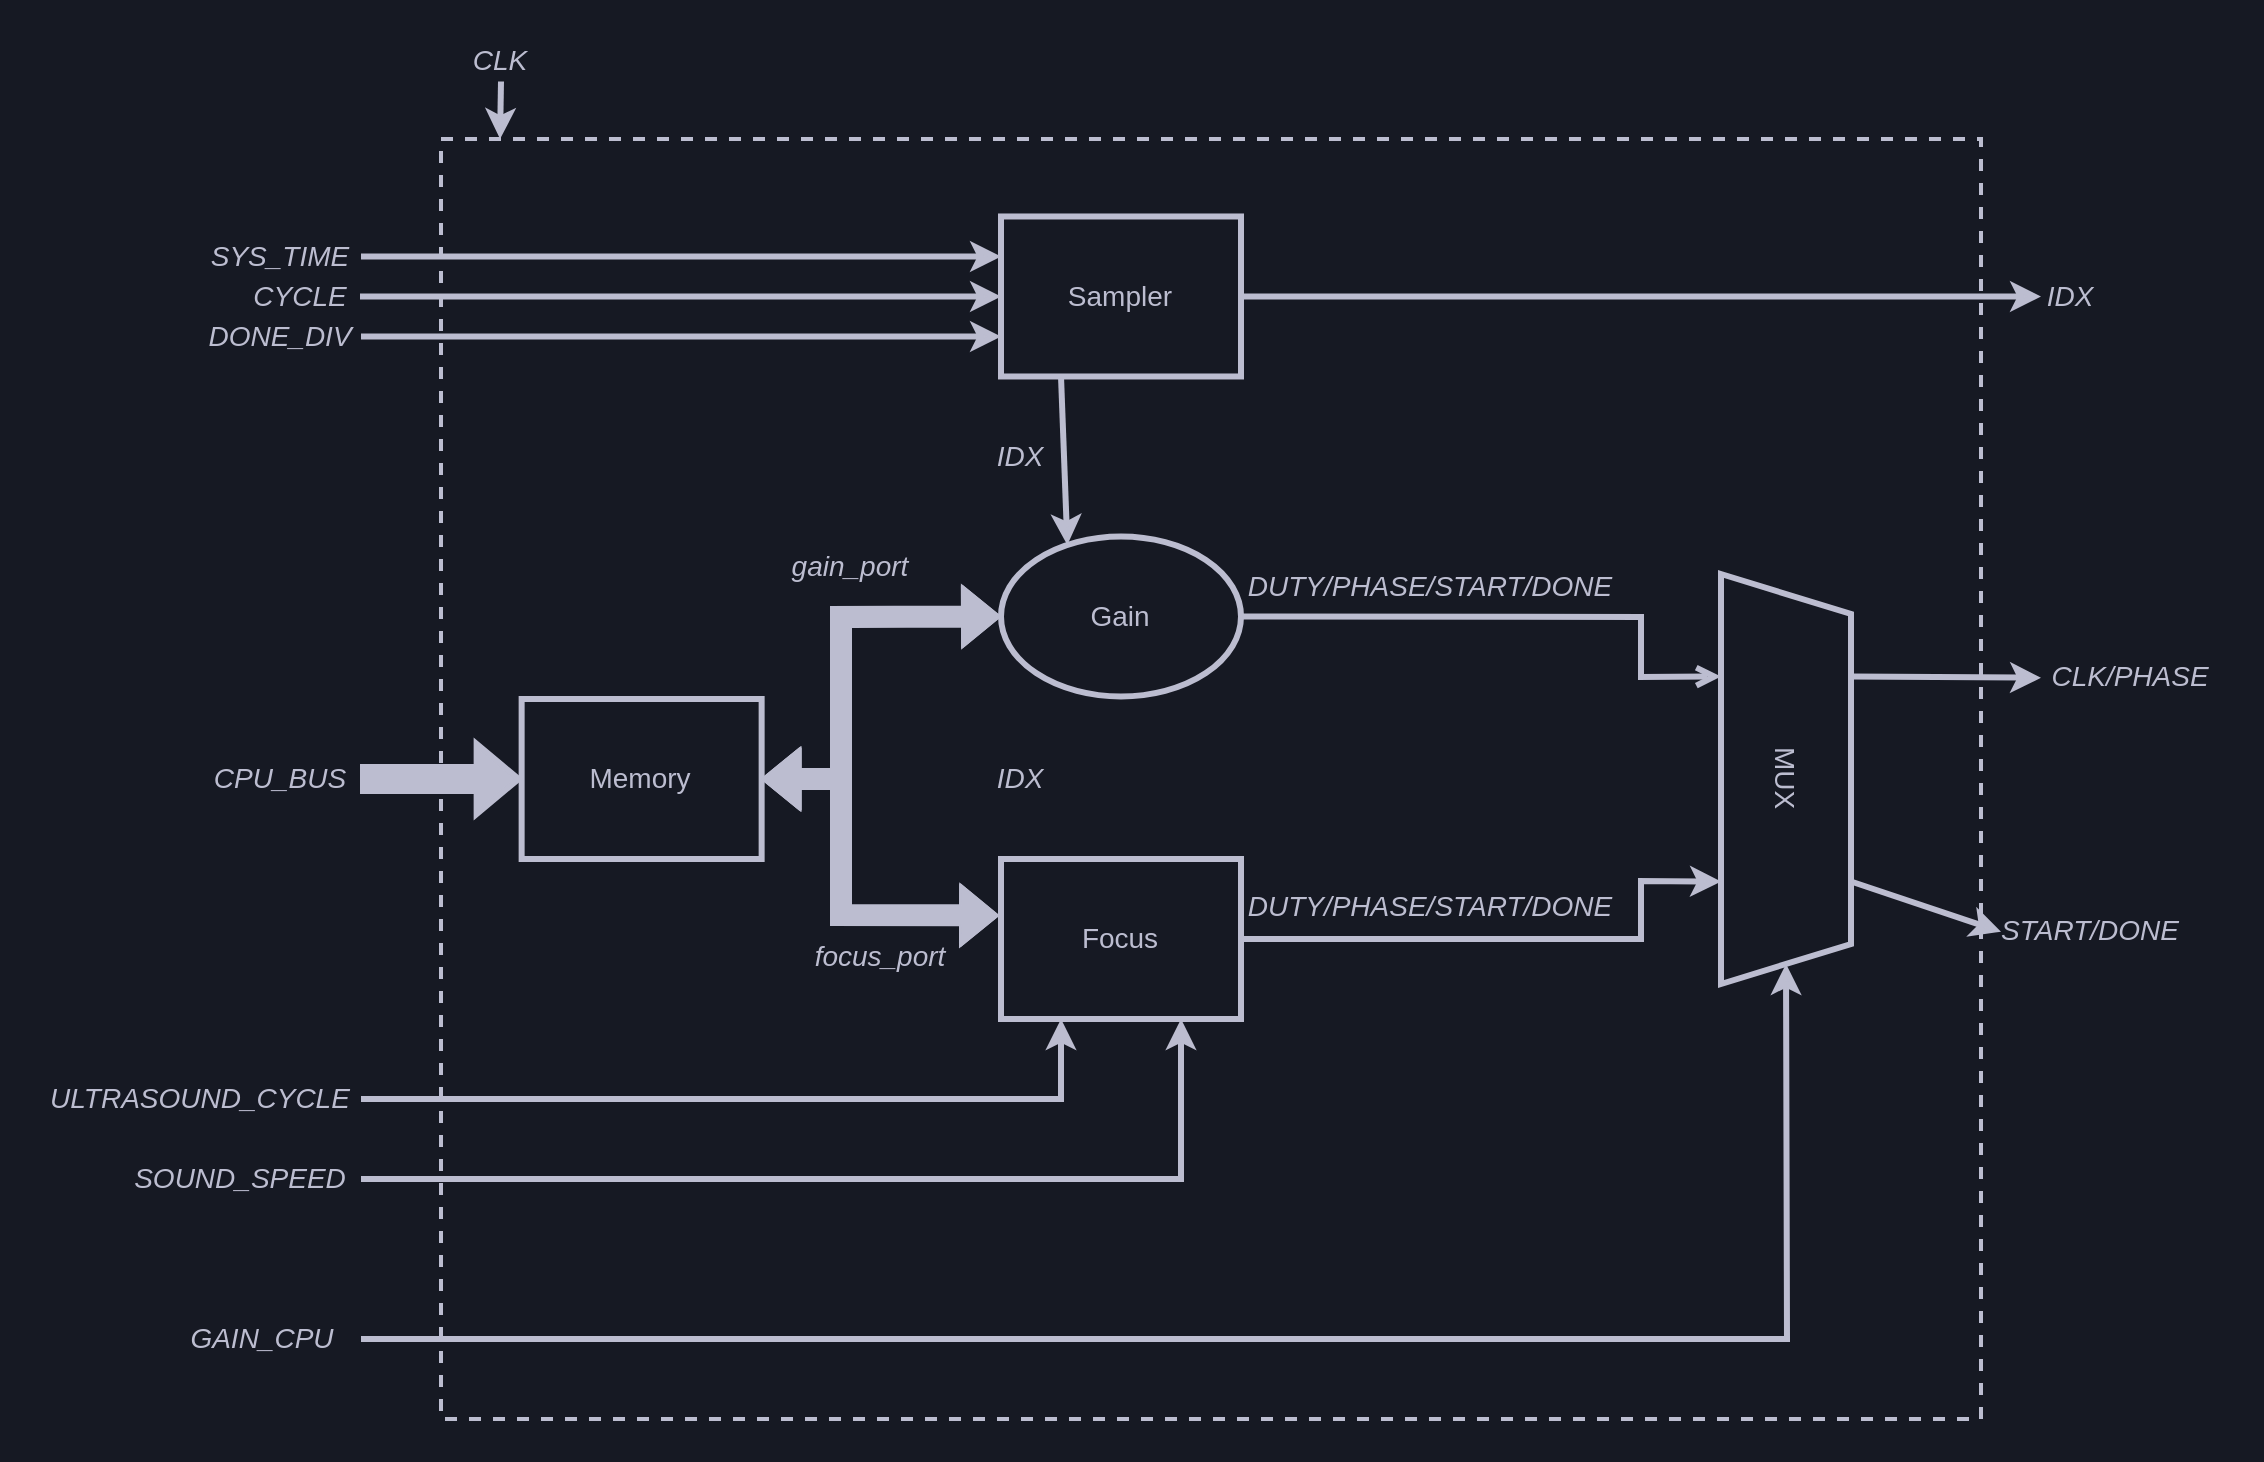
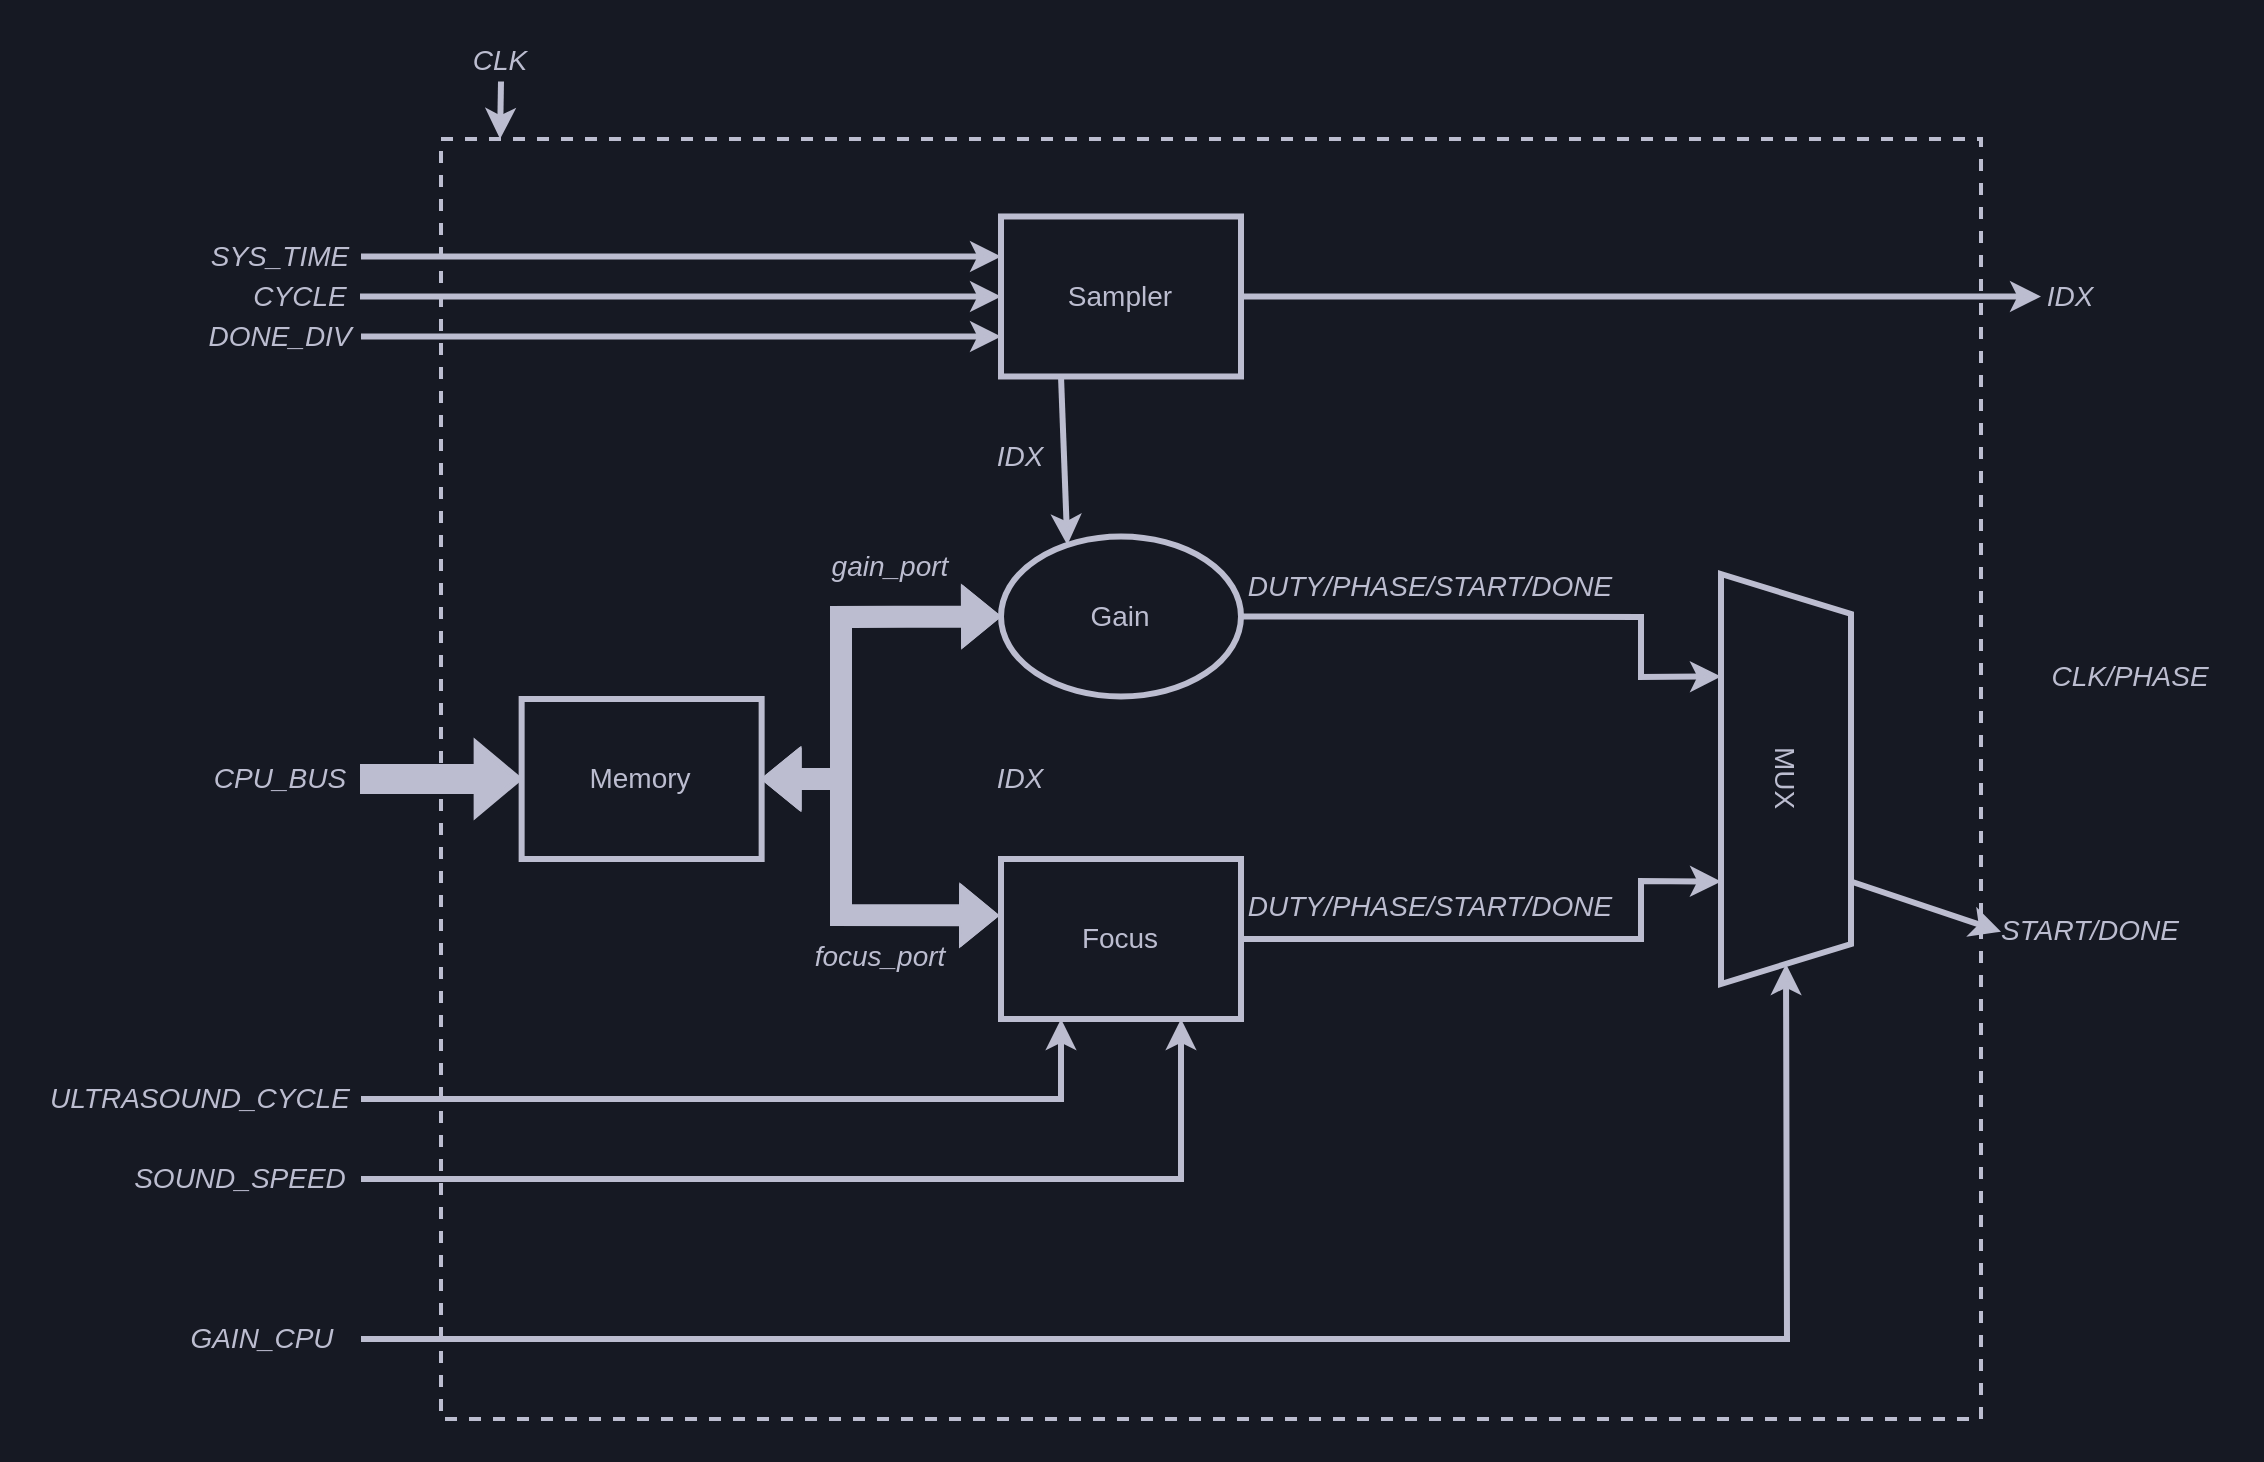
node "gain_port": moved (851, 568) -> (891, 568)
edge "Gain" -> "MUX": arrowhead open -> classic
edge "MUX" -> "CLK/PHASE": removed
